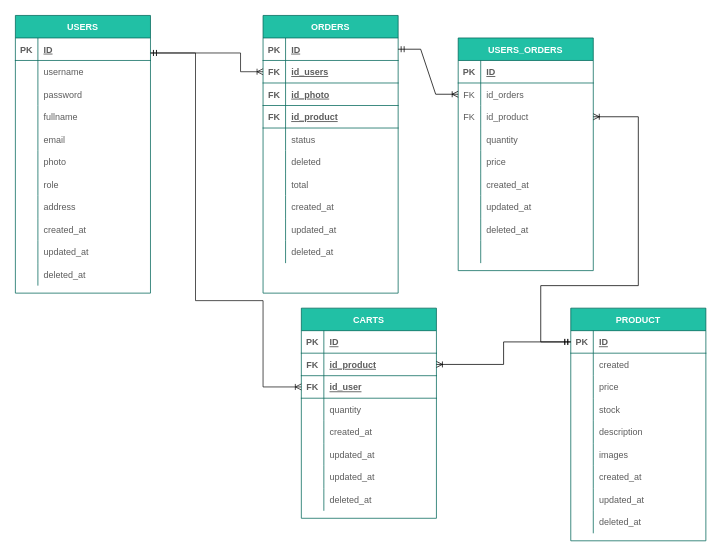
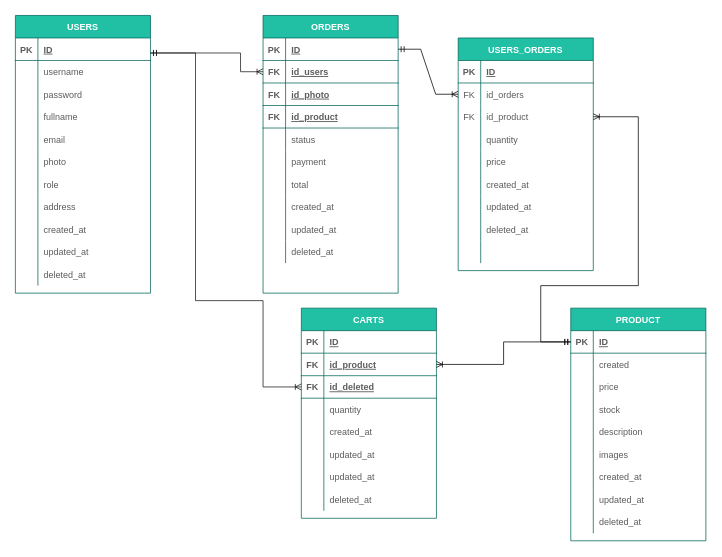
node "deleted": label "deleted" -> "payment"
node "id_user": label "id_user" -> "id_deleted"
